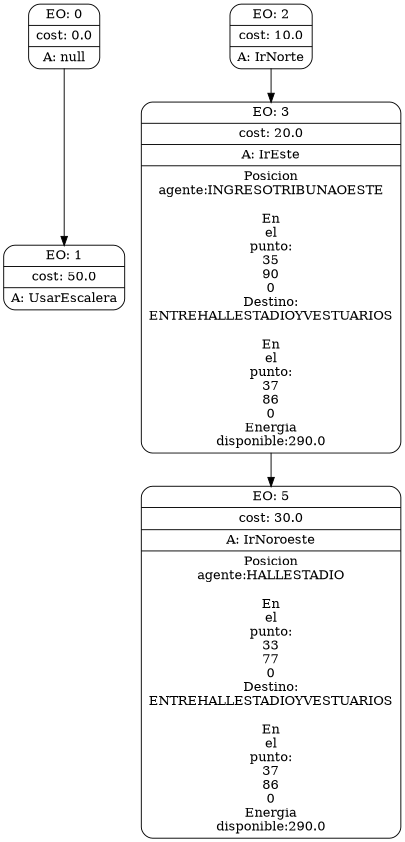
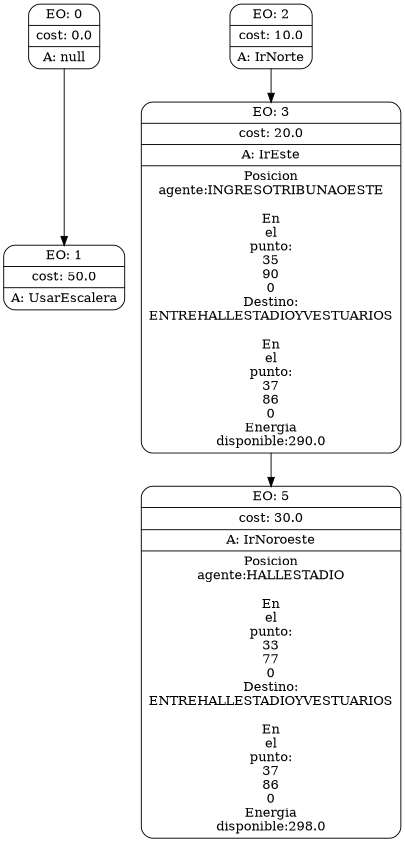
node "EO: 5": text "disponible:290.0" -> "disponible:298.0"
